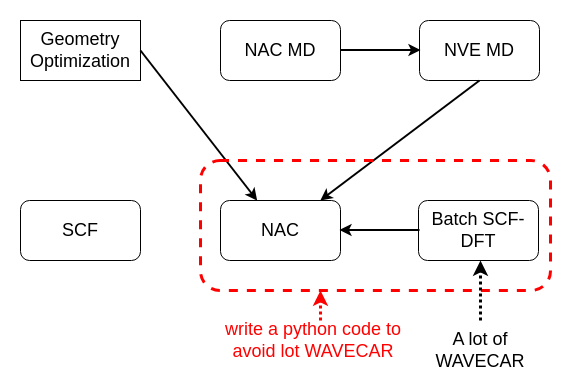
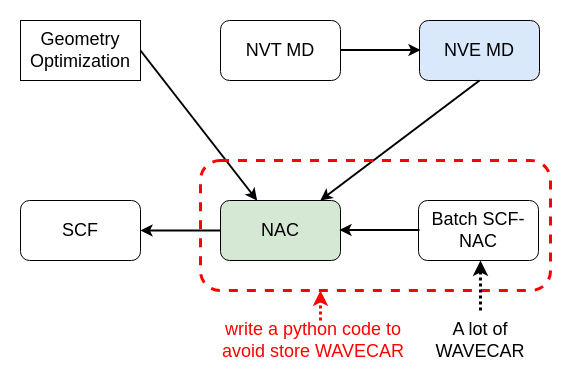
node "NAC MD": label "NAC MD" -> "NVT MD"
node "NVE MD": fillcolor #ffffff -> #dae8fc
edge "NAC" -> "SCF": added
node "NAC": fillcolor #ffffff -> #d5e8d4
node "Batch SCF-DFT": label "Batch SCF-DFT" -> "Batch SCF-NAC"
node "write a python code to avoid lot WAVECAR": label "write a python code to avoid lot WAVECAR" -> "write a python code to avoid store WAVECAR"
node "A lot of WAVECAR": moved (481, 351) -> (481, 341)
